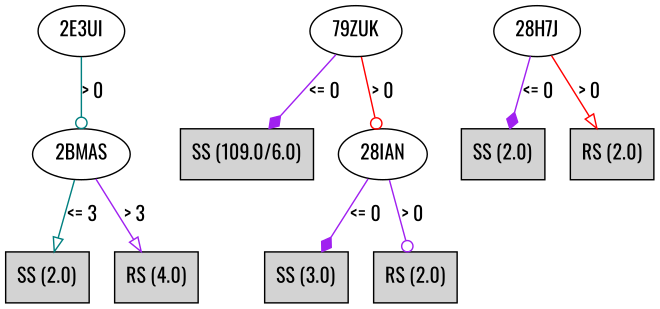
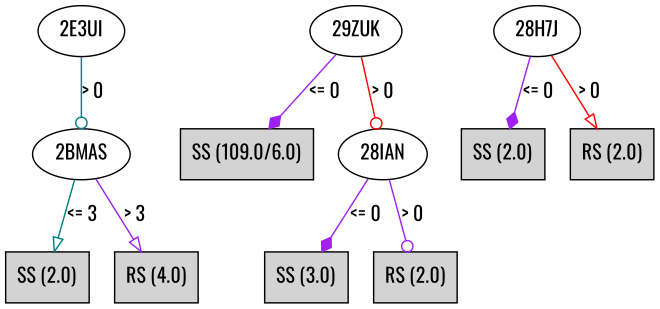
node "79ZUK": label "79ZUK" -> "29ZUK"
